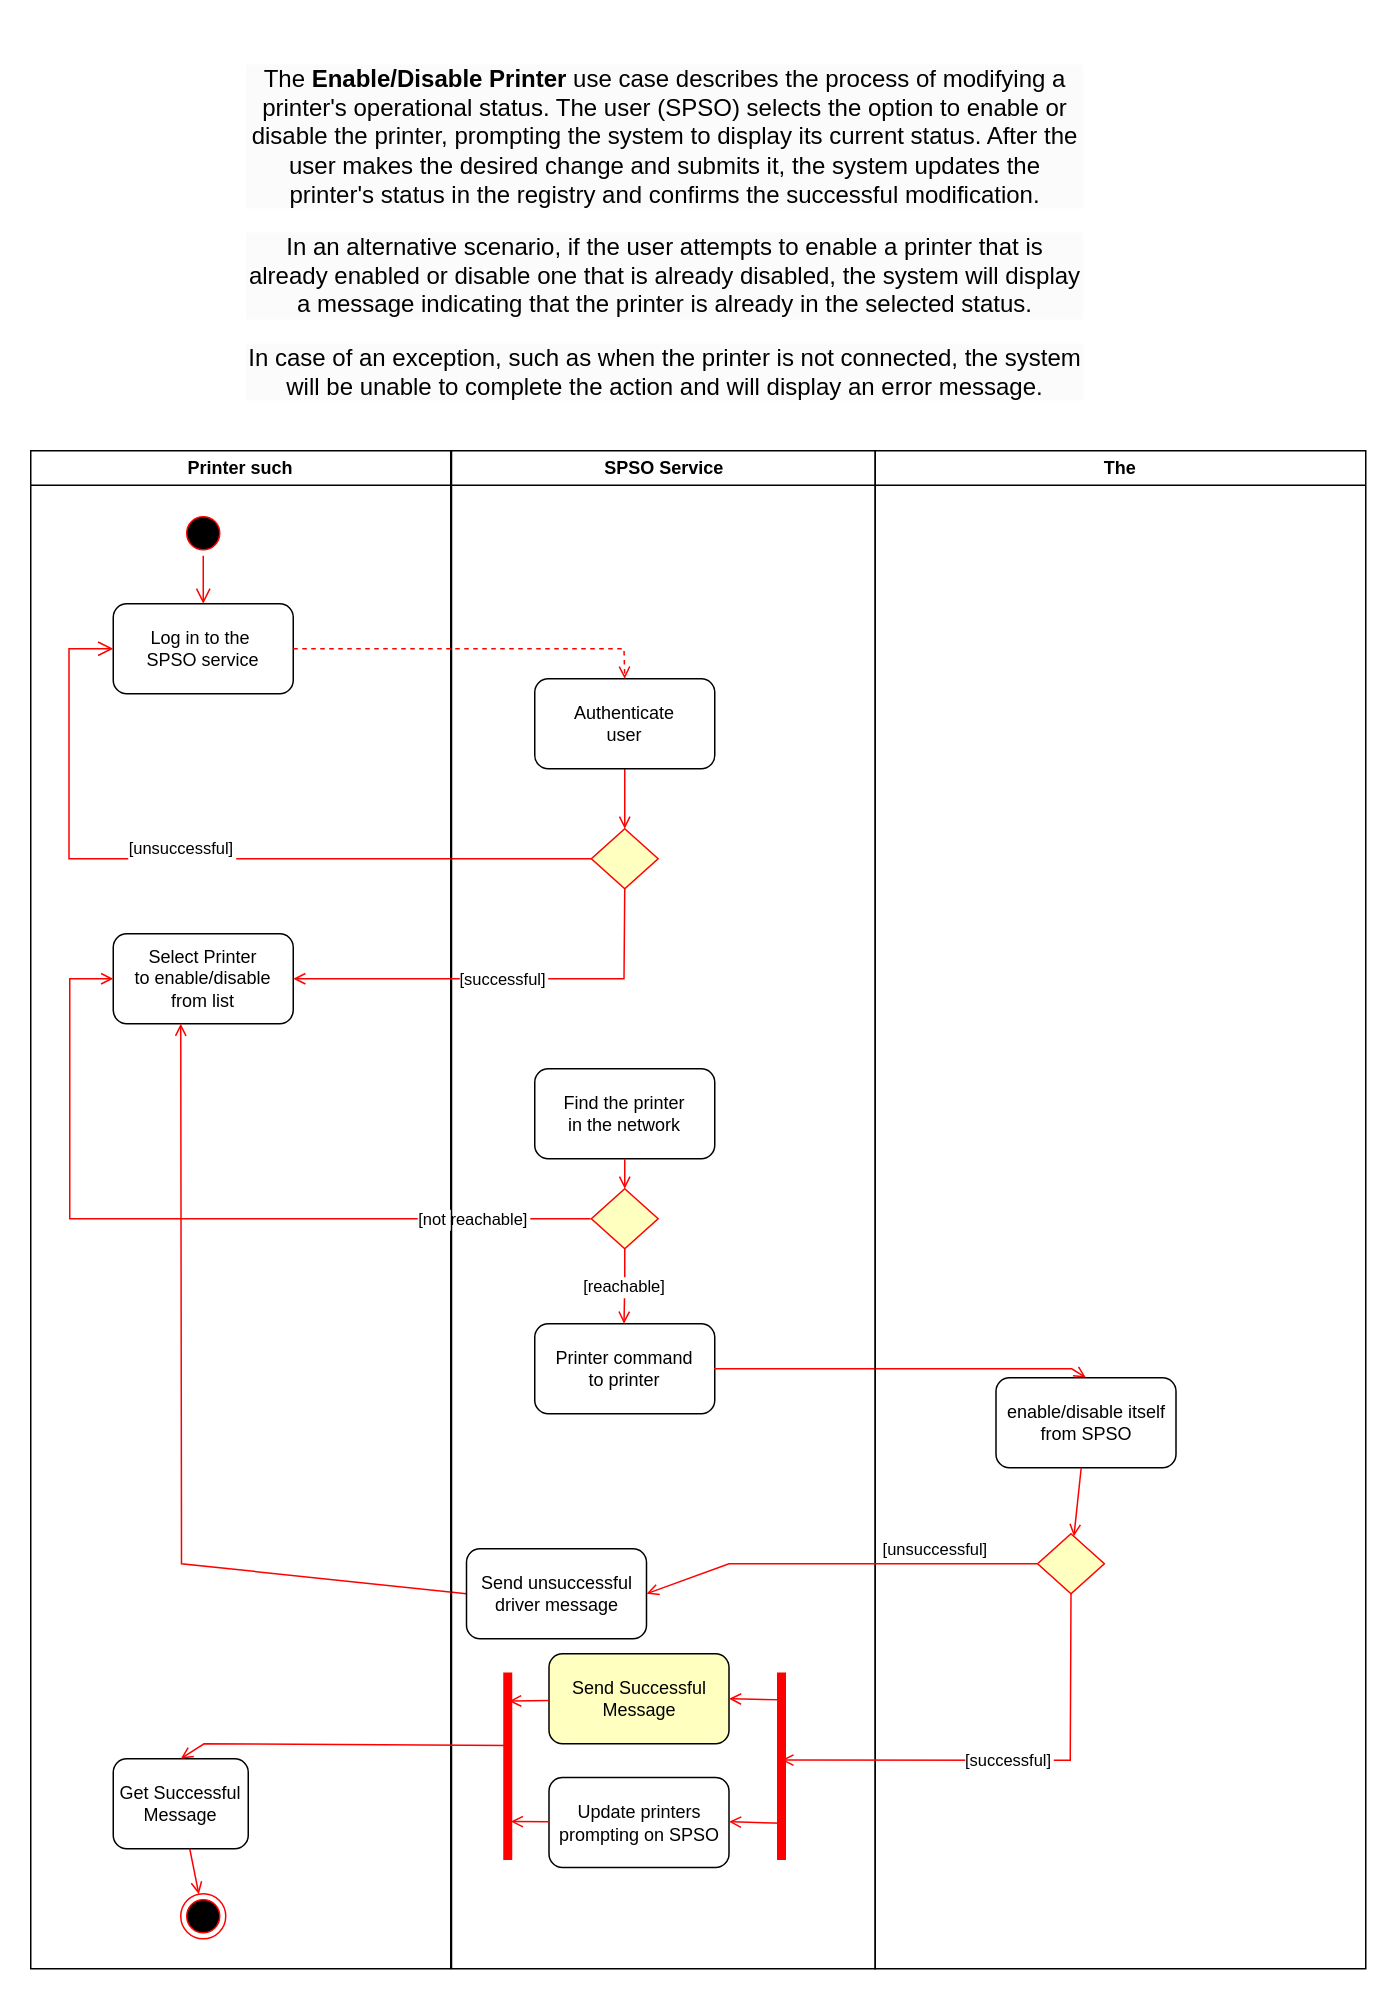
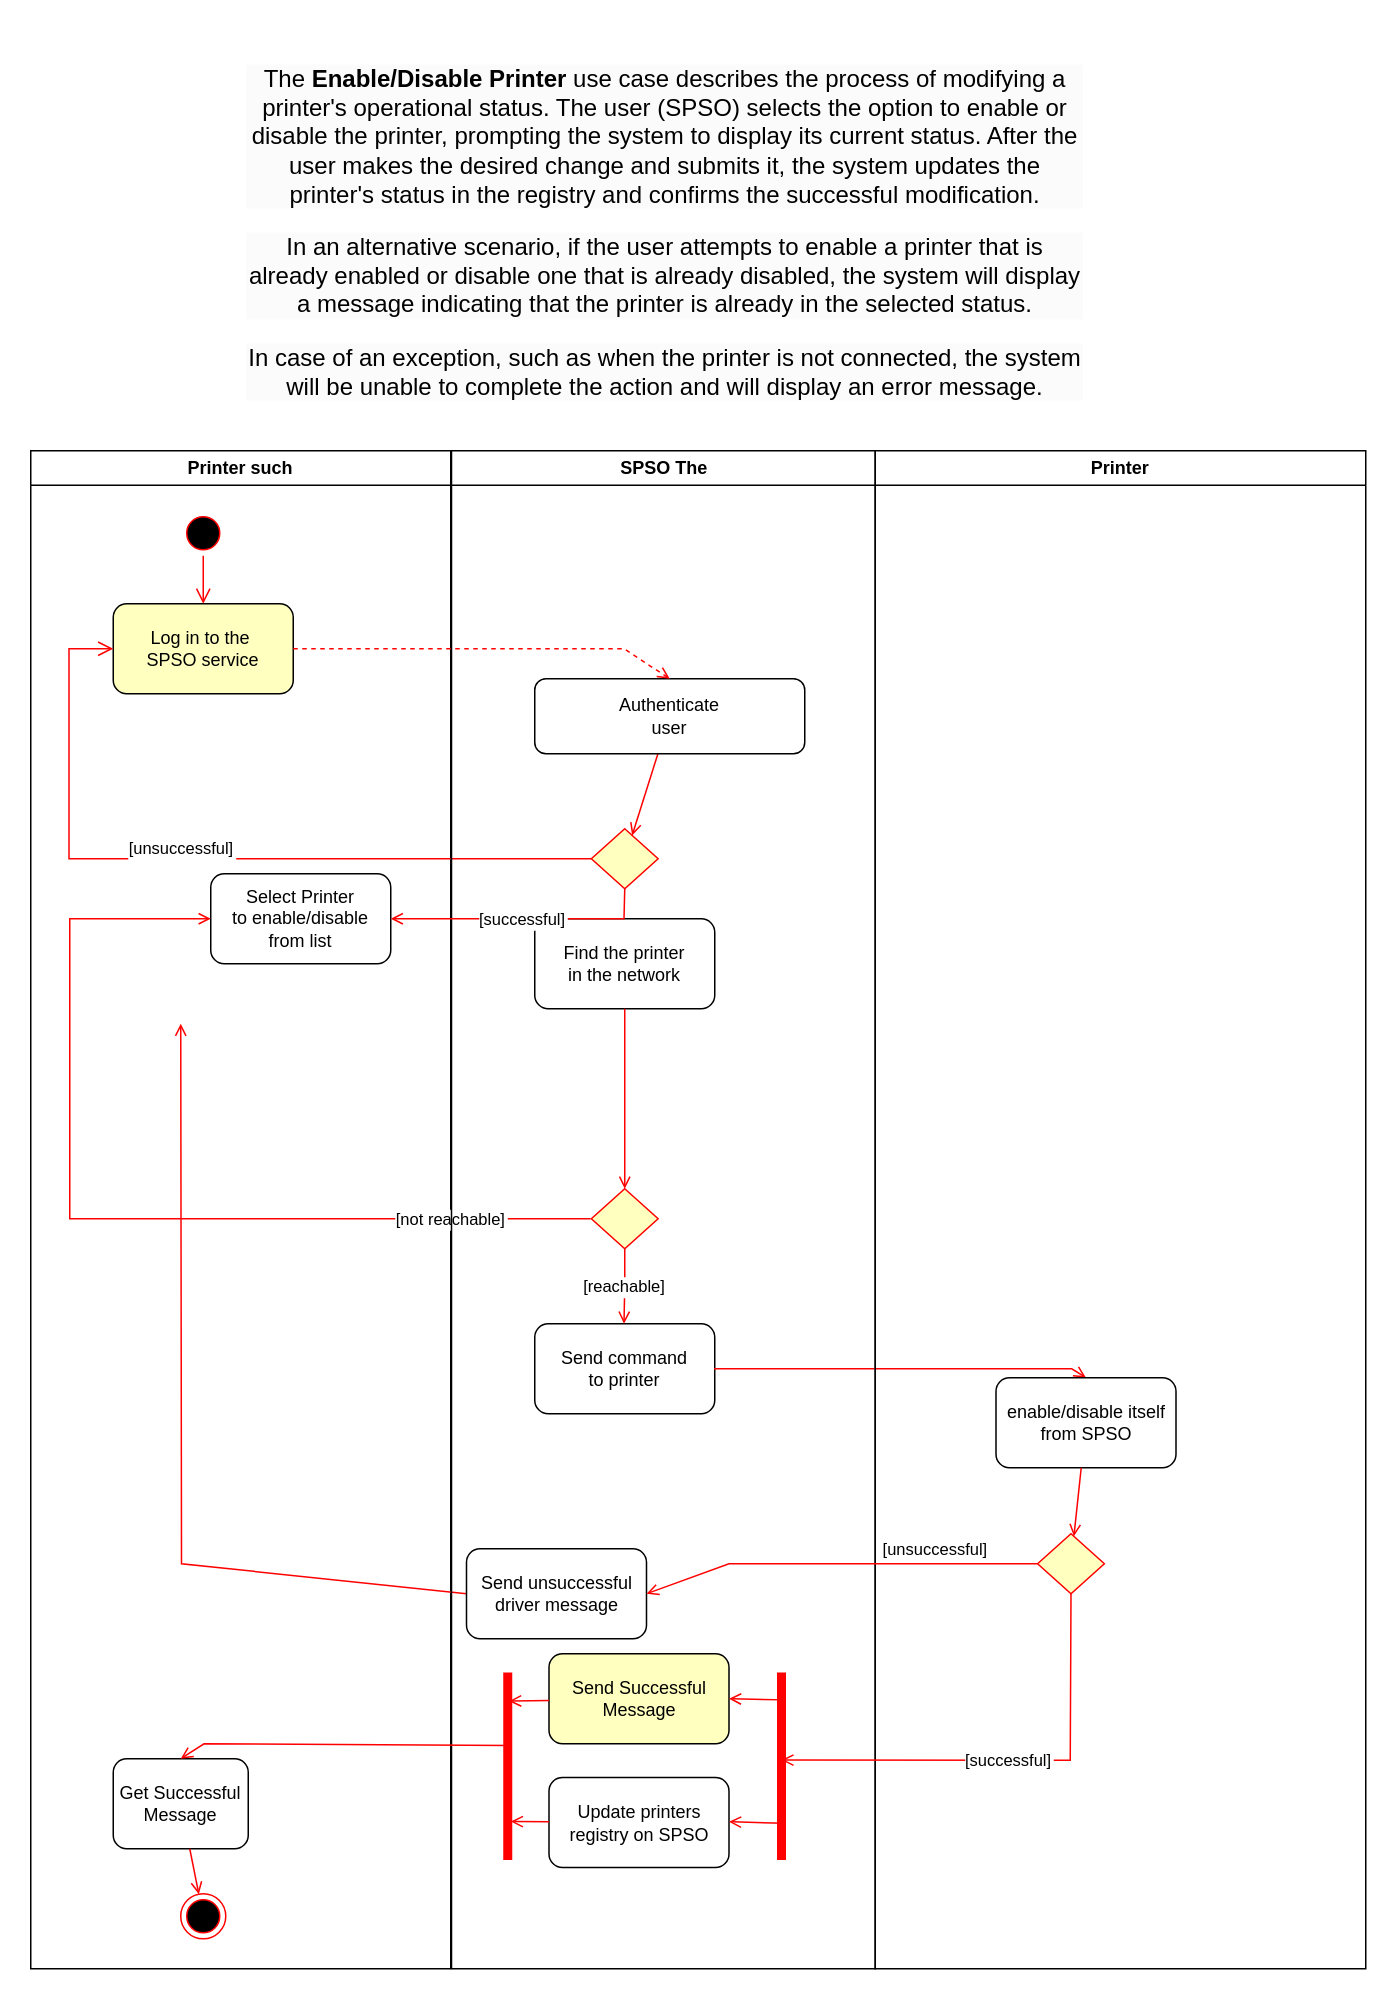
node "SPSO Service": label "SPSO Service" -> "SPSO The"
node "The": label "The" -> "Printer"
node "Log in to the SPSO service": fillcolor #ffffff -> #ffffc0
node "Authenticate user": size 180x90 -> 270x75
node "Select Printer to enable/disable from list": moved (203, 979) -> (301, 919)
node "Find the printer in the network": moved (625, 1114) -> (625, 964)
node "Printer command to printer": label "Printer command to printer" -> "Send command to printer"
node "Update printers prompting on SPSO": label "Update printers prompting on SPSO" -> "Update printers registry on SPSO"
